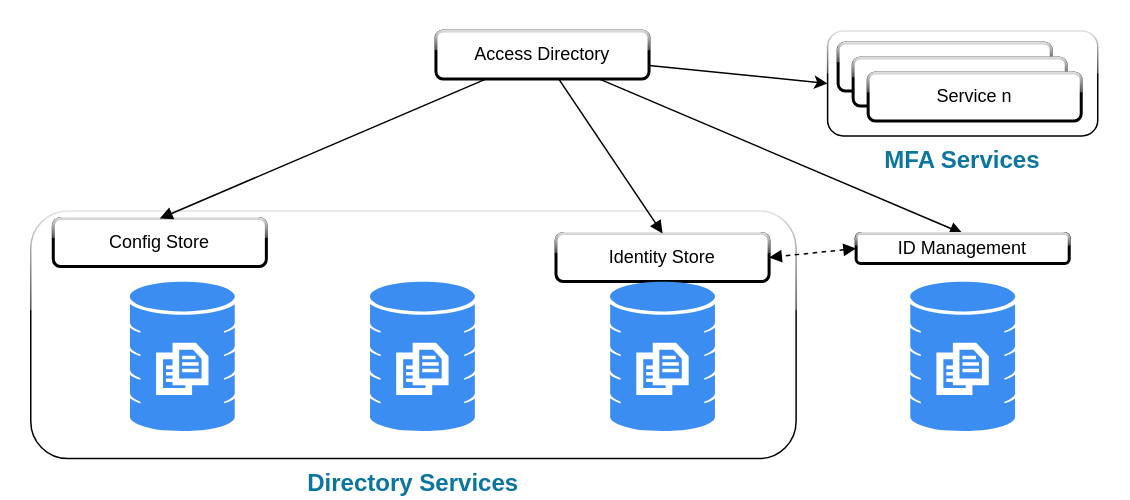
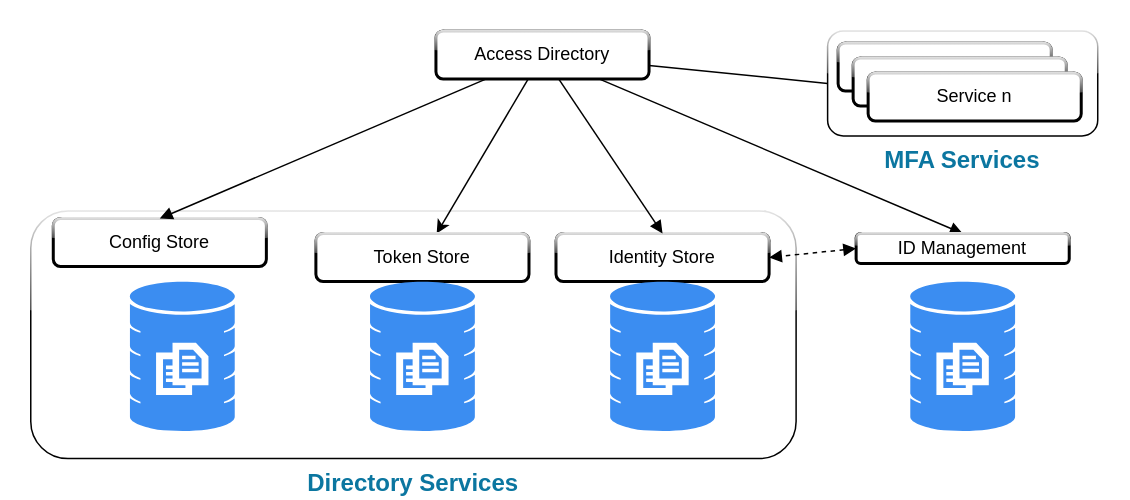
edge "Access Directory" -> "MFA Services": arrowhead classic -> none
edge "Access Directory" -> "Token Store": added
node "Token Store": added
